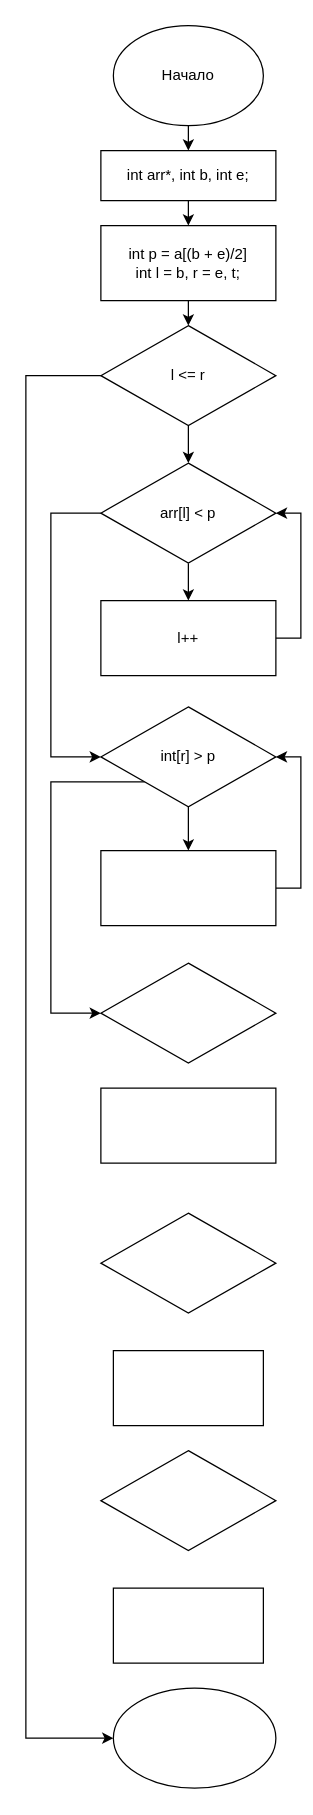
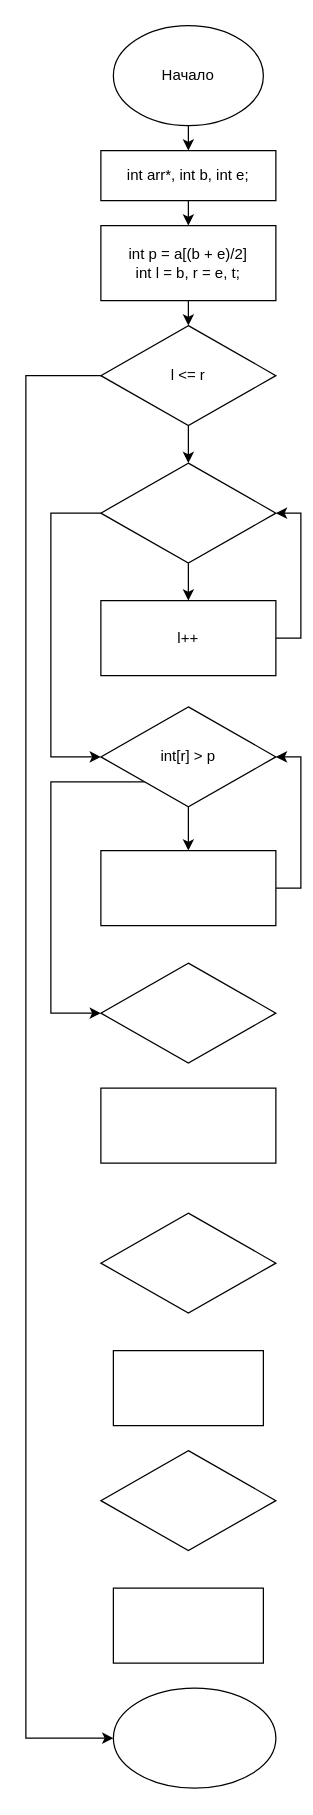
node "arr[l] < p": removed
